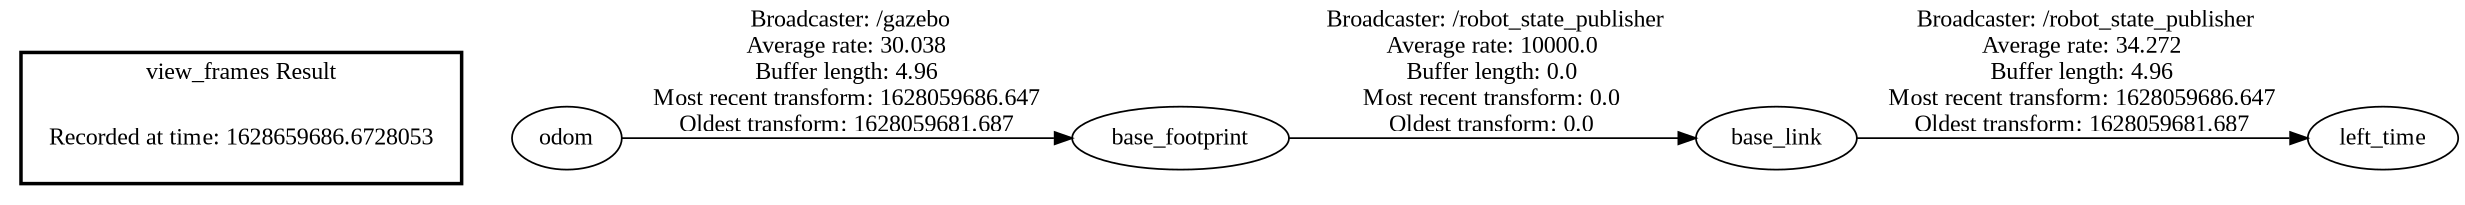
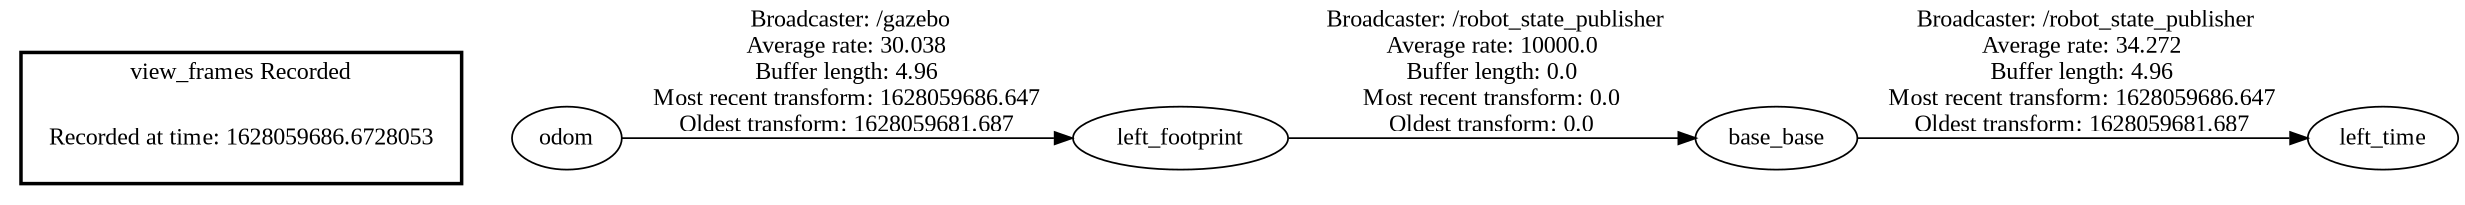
cluster "view_frames Result": label "view_frames Result" -> "view_frames Recorded"
node "Recorded at time: 1628659686.6728053": label "Recorded at time: 1628659686.6728053" -> "Recorded at time: 1628059686.6728053"
node "base_footprint": label "base_footprint" -> "left_footprint"
node "base_link": label "base_link" -> "base_base"
